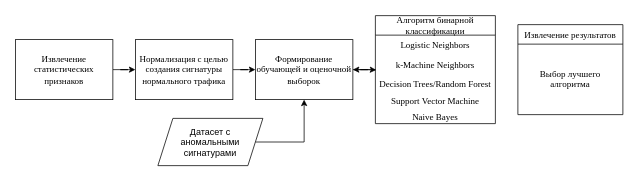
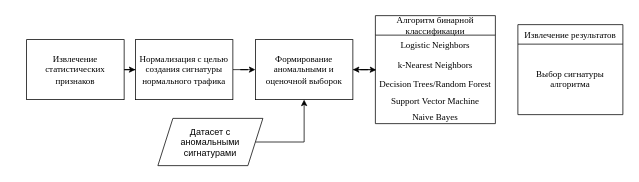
node "k-Machine Neighbors": label "k-Machine Neighbors" -> "k-Nearest Neighbors"
node "Извлечение статистических признаков": moved (64, 69) -> (75, 69)
node "Формирование обучающей и оценочной выборок": label "Формирование обучающей и оценочной выборок" -> "Формирование аномальными и оценочной выборок"
node "Выбор лучшего алгоритма": label "Выбор лучшего алгоритма" -> "Выбор сигнатуры алгоритма"
